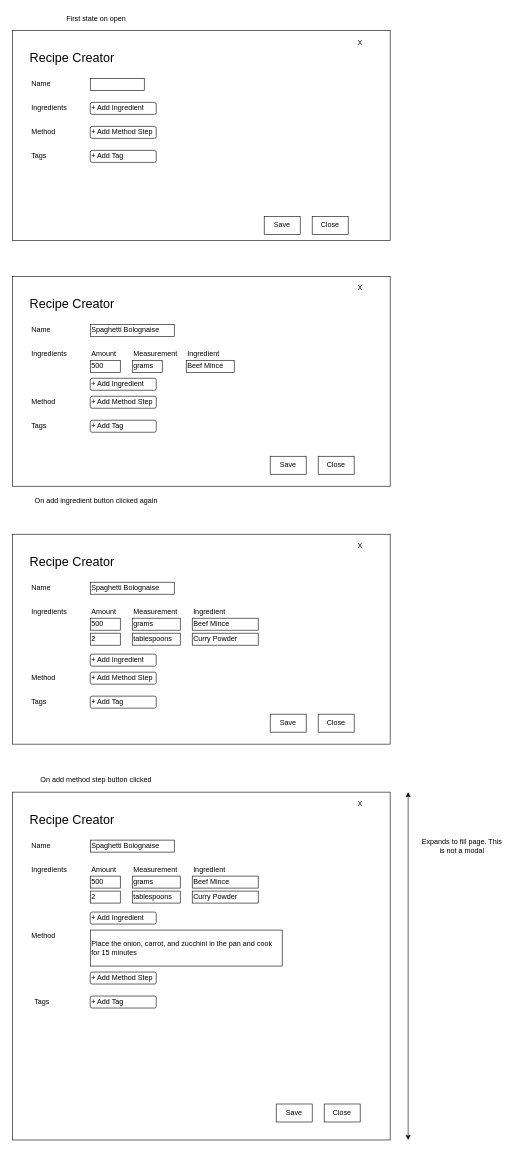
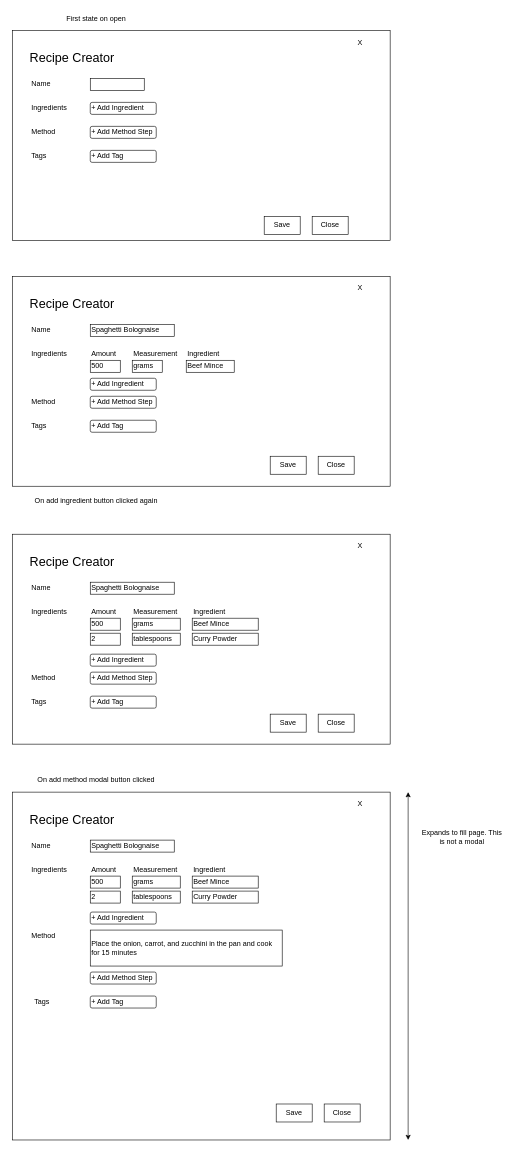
node "On add method step button clicked": label "On add method step button clicked" -> "On add method modal button clicked"
node "Expands to fill page. This is not a modal": moved (462, 846) -> (462, 837)
